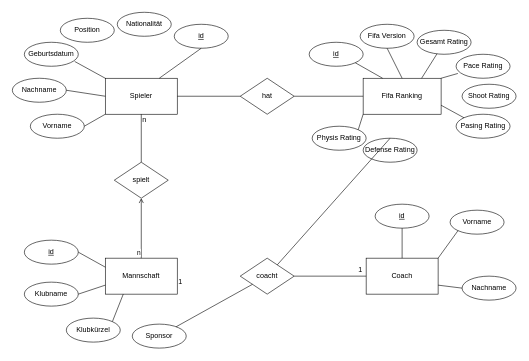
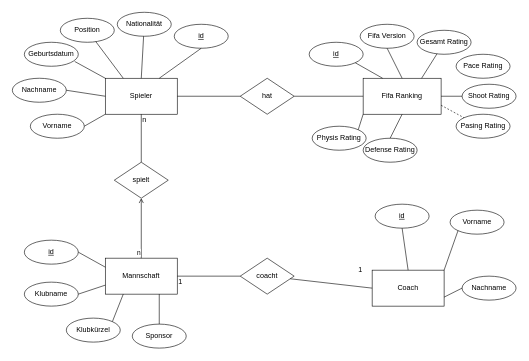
edge "Nationalität" -- "Spieler": added
edge "Position" -- "Spieler": added
edge "Pace Rating" -- "Fifa Ranking": removed
edge "Fifa Ranking" -- "Shoot Rating": added
edge "Fifa Ranking" -- "Pasing Rating": style solid -> dashed
edge "Defense Rating" -- "coacht": now "Defense Rating" -- "Fifa Ranking"
edge "Mannschaft" -- "coacht": added
node "Coach": moved (402, 276) -> (408, 288)
edge "coacht" -- "Sponsor": now "Mannschaft" -- "Sponsor"
